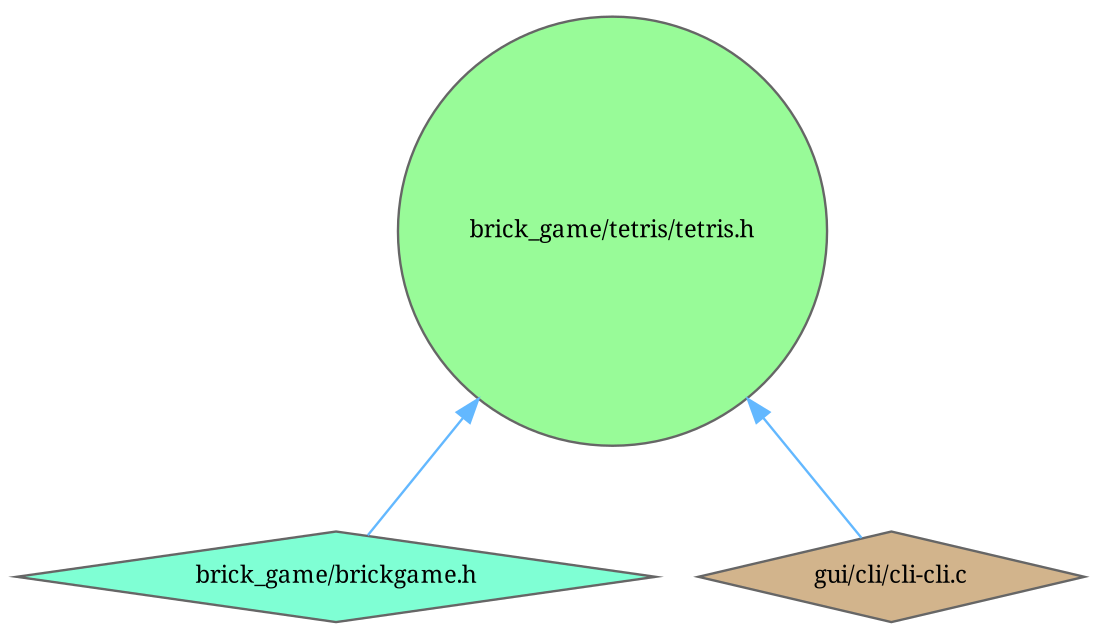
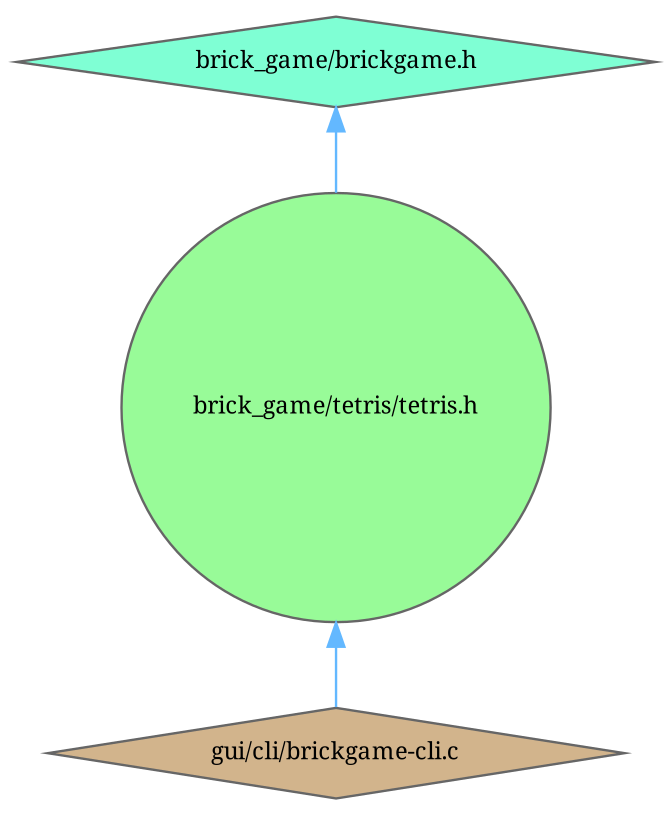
edge "brick_game/brickgame.h" -> "brick_game/tetris/tetris.h": reversed
node "gui/cli/cli-cli.c": label "gui/cli/cli-cli.c" -> "gui/cli/brickgame-cli.c"
